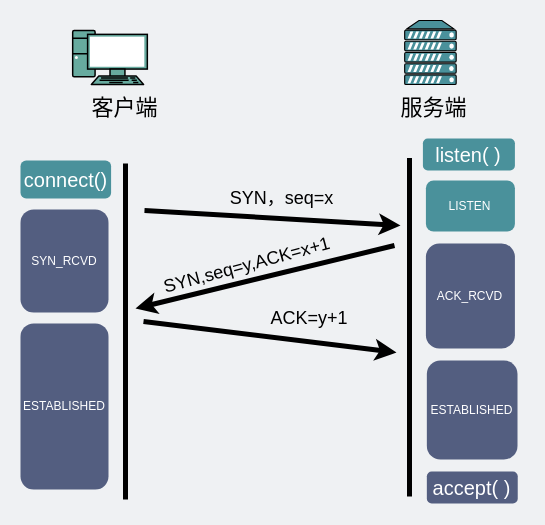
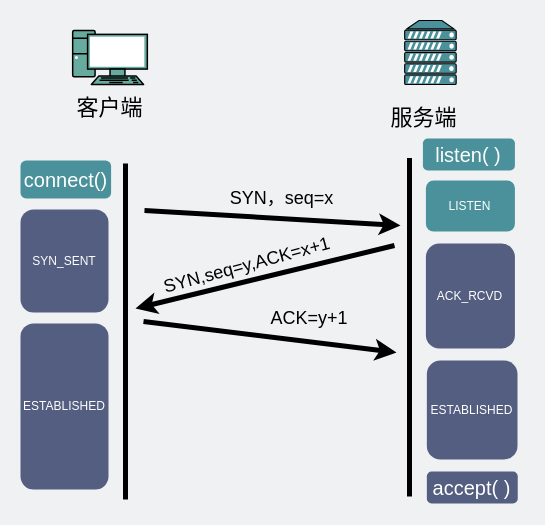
node "客户端": moved (125, 109) -> (110, 109)
node "服务端": moved (434, 109) -> (424, 119)
node "SYN_RCVD": label "SYN_RCVD" -> "SYN_SENT"
